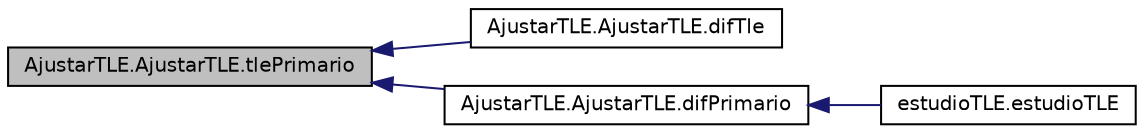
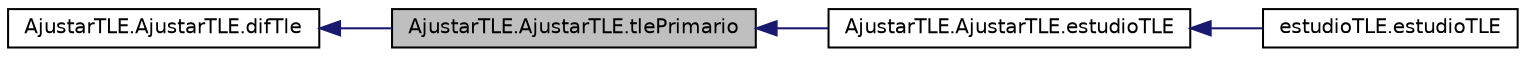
edge "AjustarTLE.AjustarTLE.difTle" -> "AjustarTLE.AjustarTLE.tlePrimario": reversed
node "AjustarTLE.AjustarTLE.difPrimario": label "AjustarTLE.AjustarTLE.difPrimario" -> "AjustarTLE.AjustarTLE.estudioTLE"
